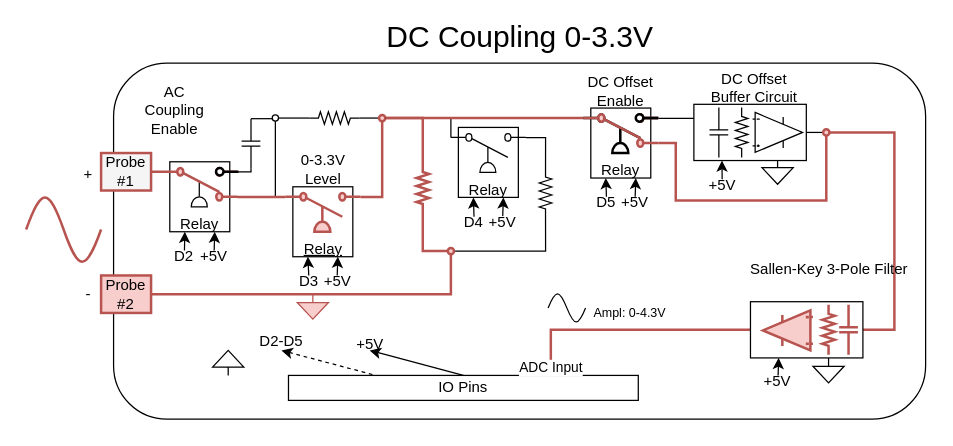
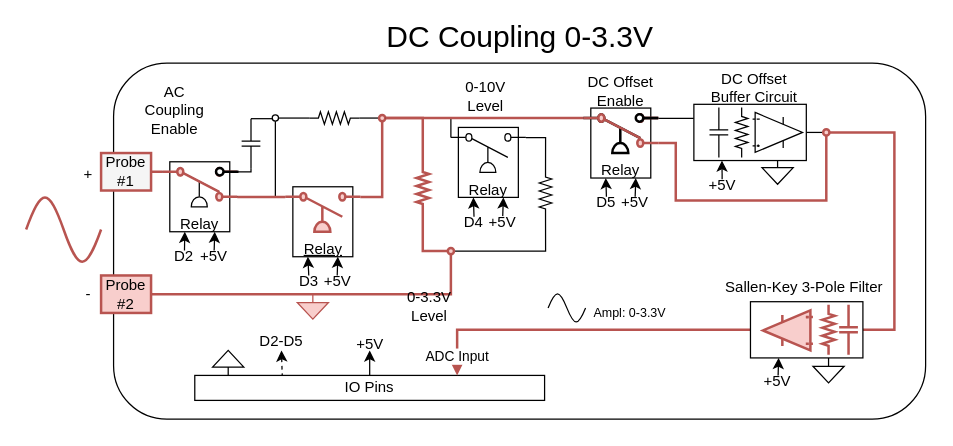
node "0-10V Level": added
node "0-3.3V Level": moved (323, 169) -> (429, 307)
node "Sallen-Key 3-Pole Filter": moved (830, 269) -> (805, 288)
node "Ampl: 0-4.3V": label "Ampl: 0-4.3V" -> "Ampl: 0-3.3V"
node "IO Pins": moved (463, 388) -> (369, 388)
